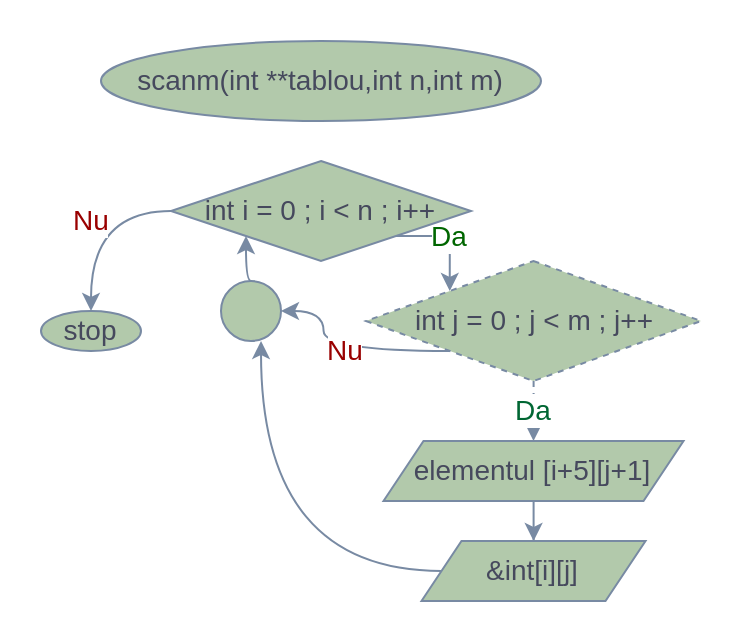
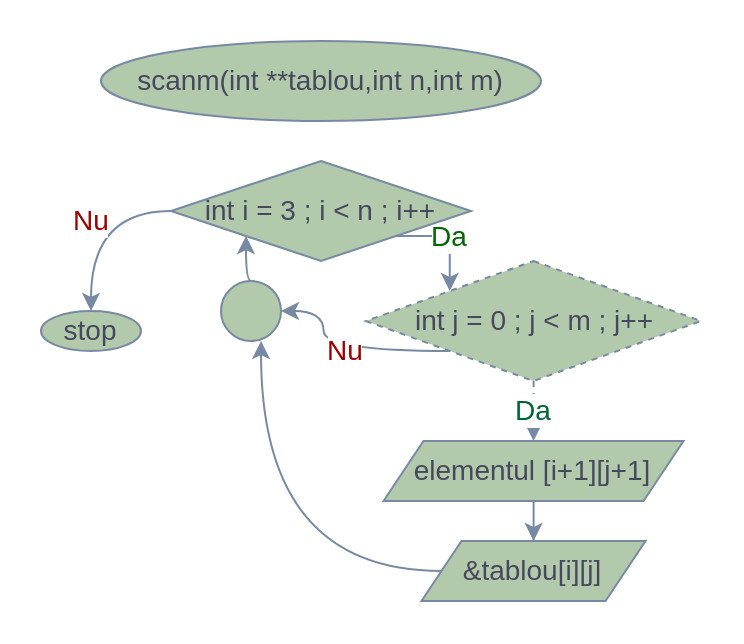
node "int i = 0 ; i < n ; i++": label "int i = 0 ; i < n ; i++" -> "int i = 3 ; i < n ; i++"
node "elementul [i+5][j+1]": label "elementul [i+5][j+1]" -> "elementul [i+1][j+1]"
node "&int[i][j]": label "&int[i][j]" -> "&tablou[i][j]"
